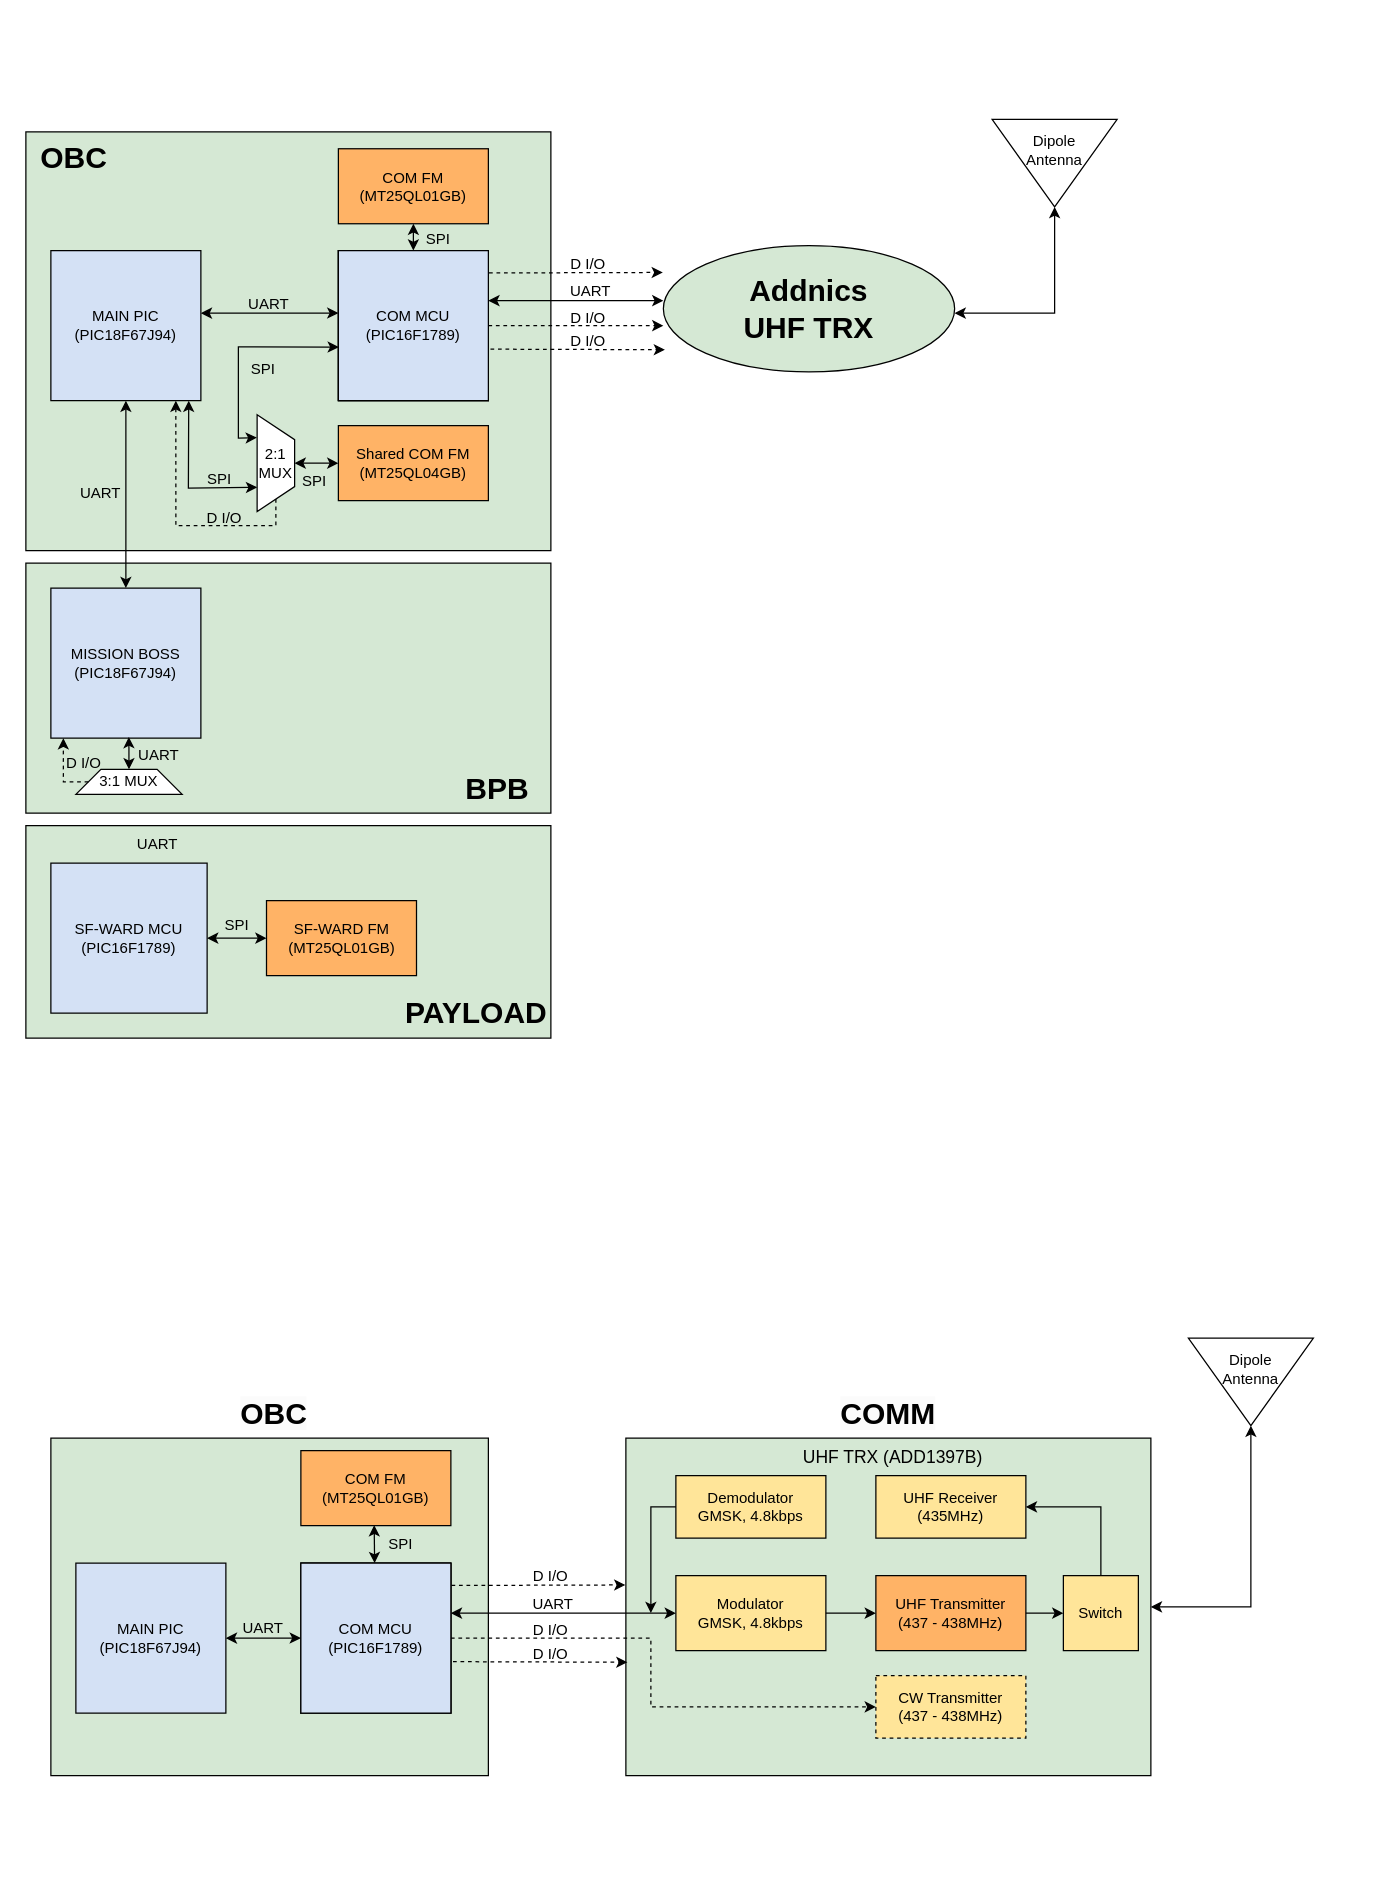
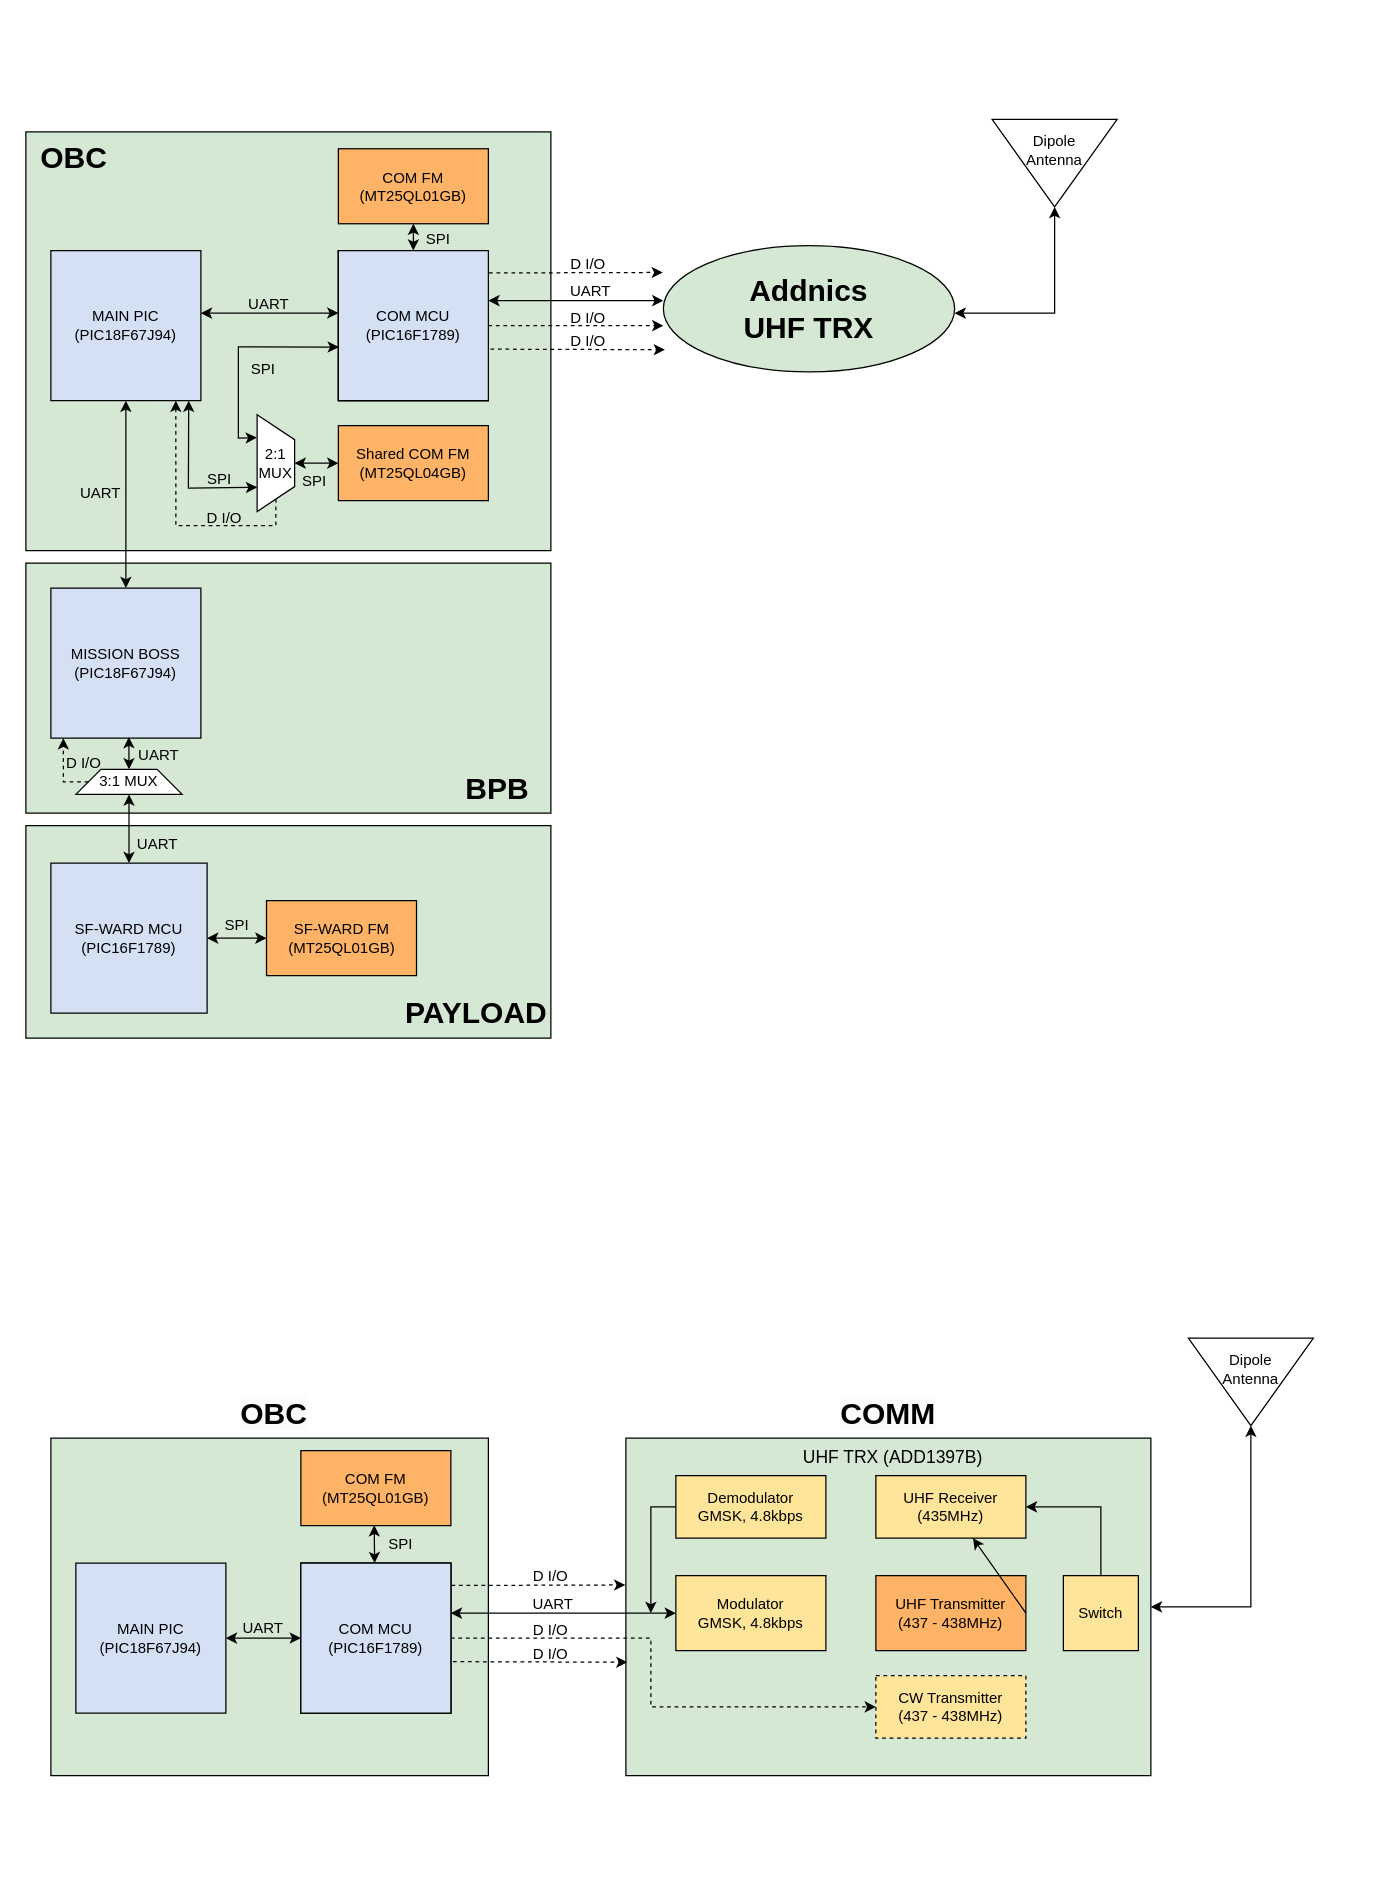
edge "3:1 MUX" -- "SF-WARD MCU (PIC16F1789)": added
edge "Modulator GMSK, 4.8kbps" -> "UHF Transmitter (437 - 438MHz)": removed
edge "UHF Transmitter (437 - 438MHz)" -> "Switch": now "UHF Transmitter (437 - 438MHz)" -> "UHF Receiver (435MHz)"
